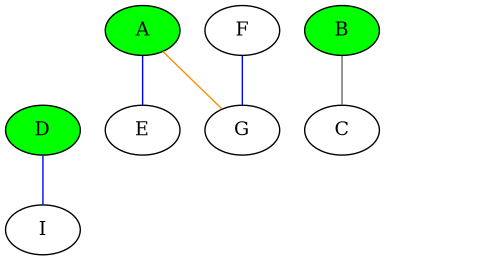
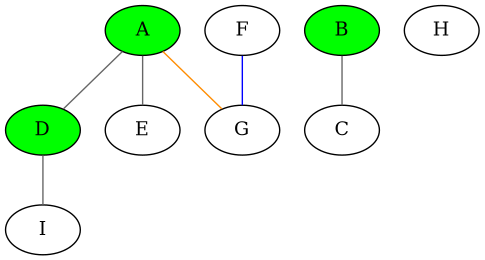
node "H": added
edge "A" -- "D": added
edge "A" -- "E": color blue -> gray40
edge "D" -- "I": color blue -> gray40
